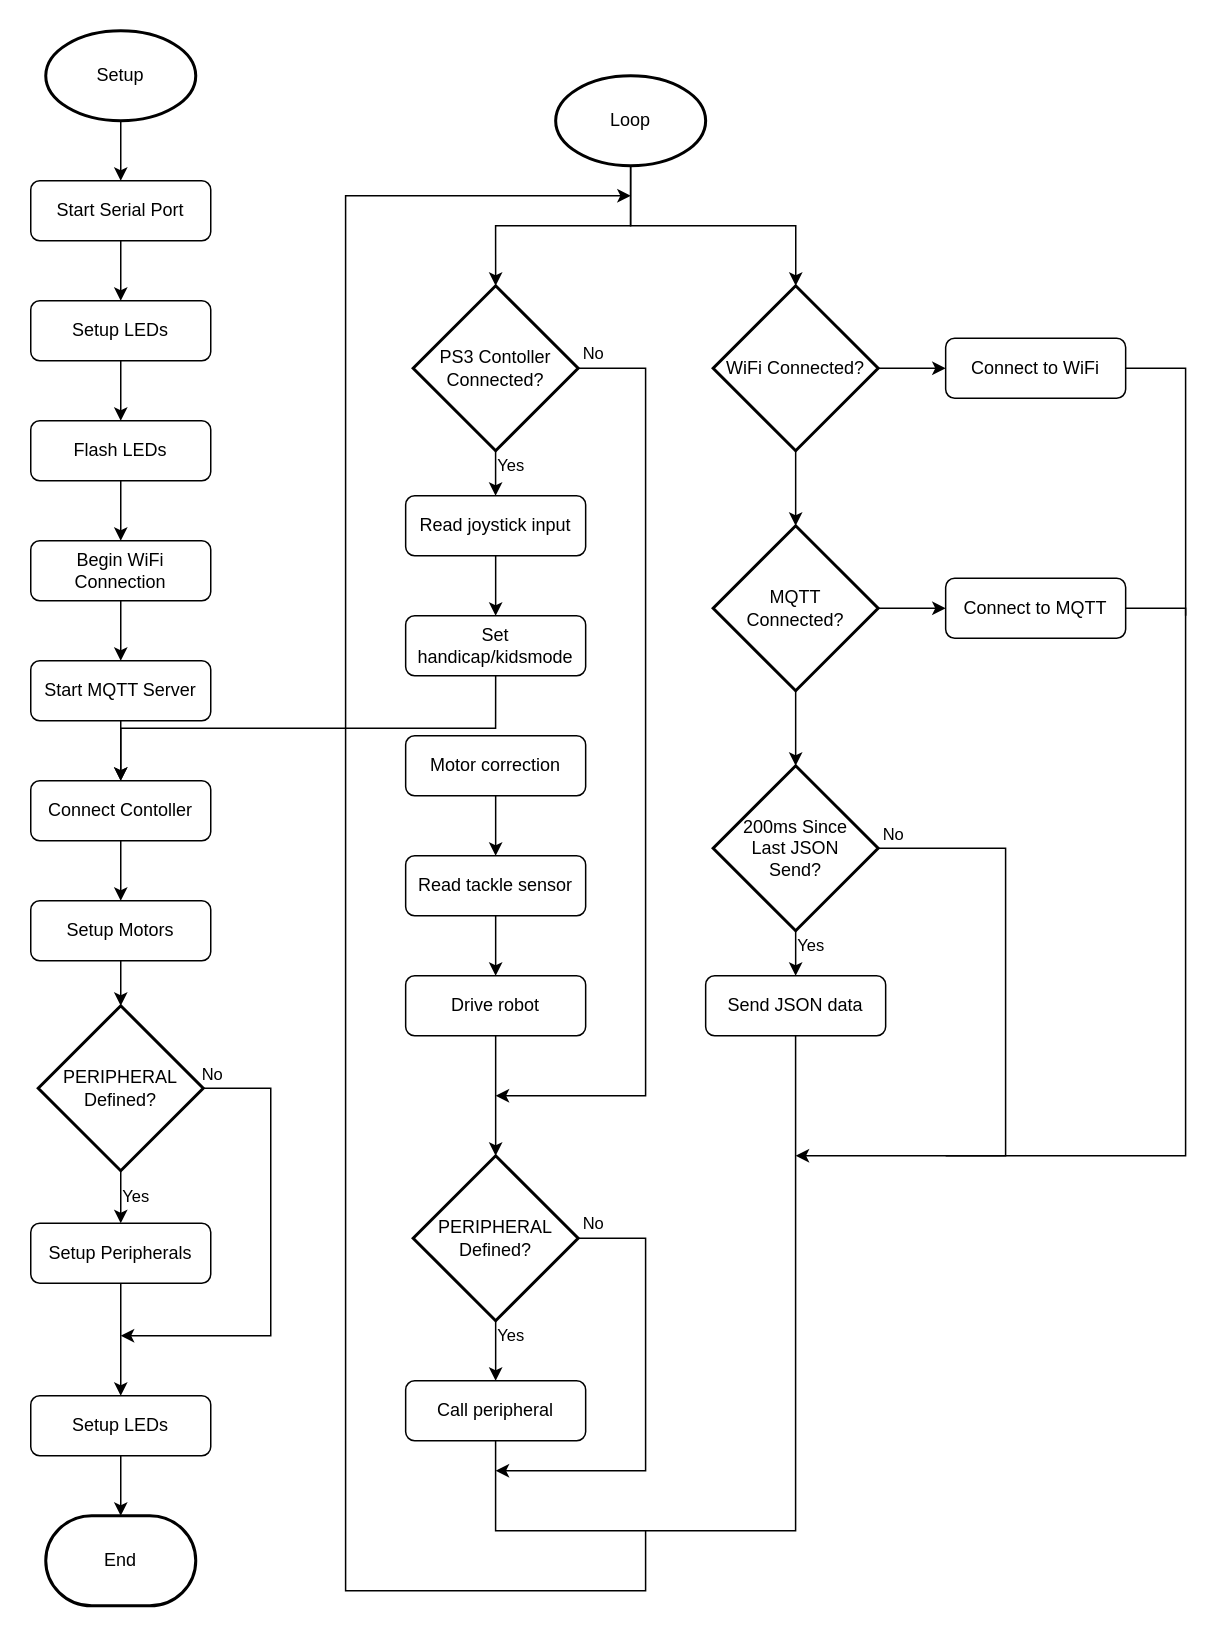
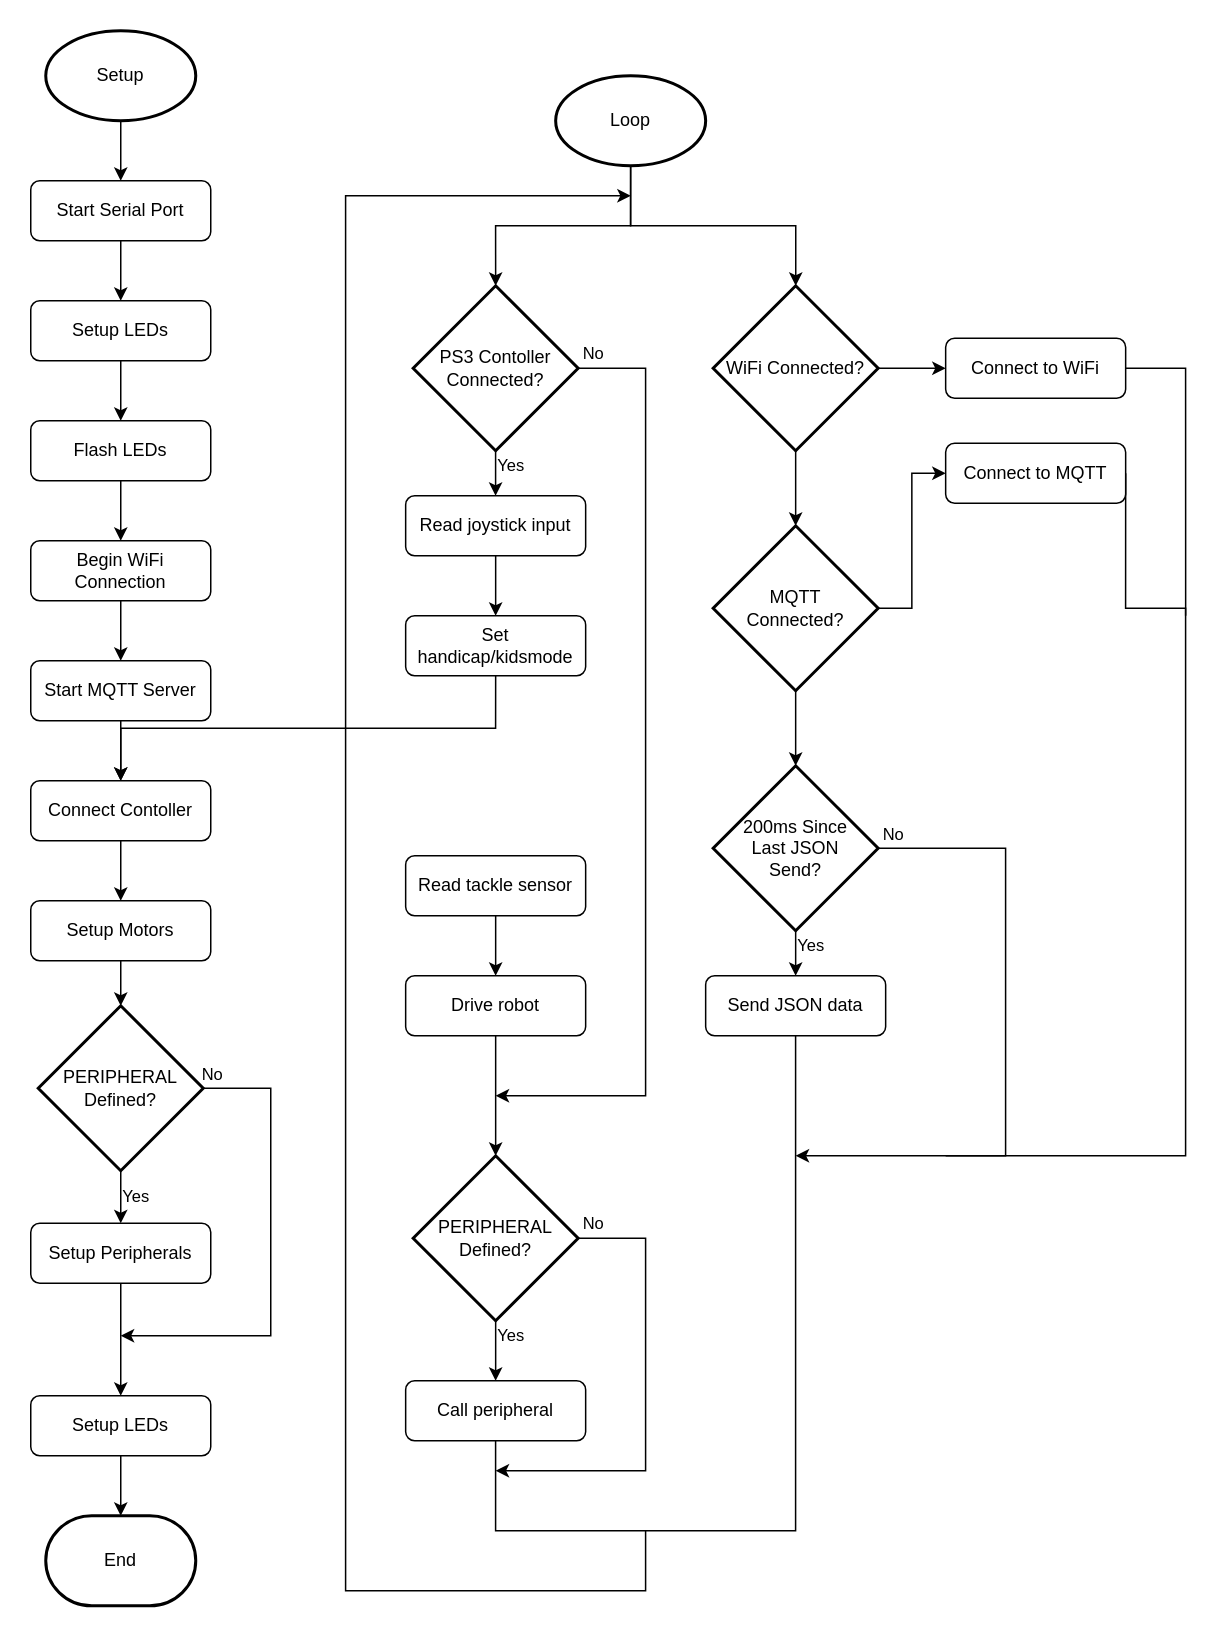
node "Connect to MQTT": moved (1036, 608) -> (1036, 473)
node "Motor correction": removed
edge "Motor correction" -> "Read tackle sensor": removed
